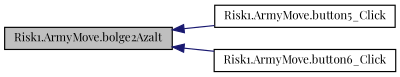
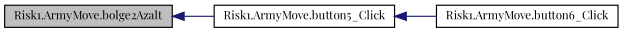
edge "Risk1.ArmyMove.button6_Click" -> "Risk1.ArmyMove.bolge2Azalt": now "Risk1.ArmyMove.button6_Click" -> "Risk1.ArmyMove.button5_Click"
